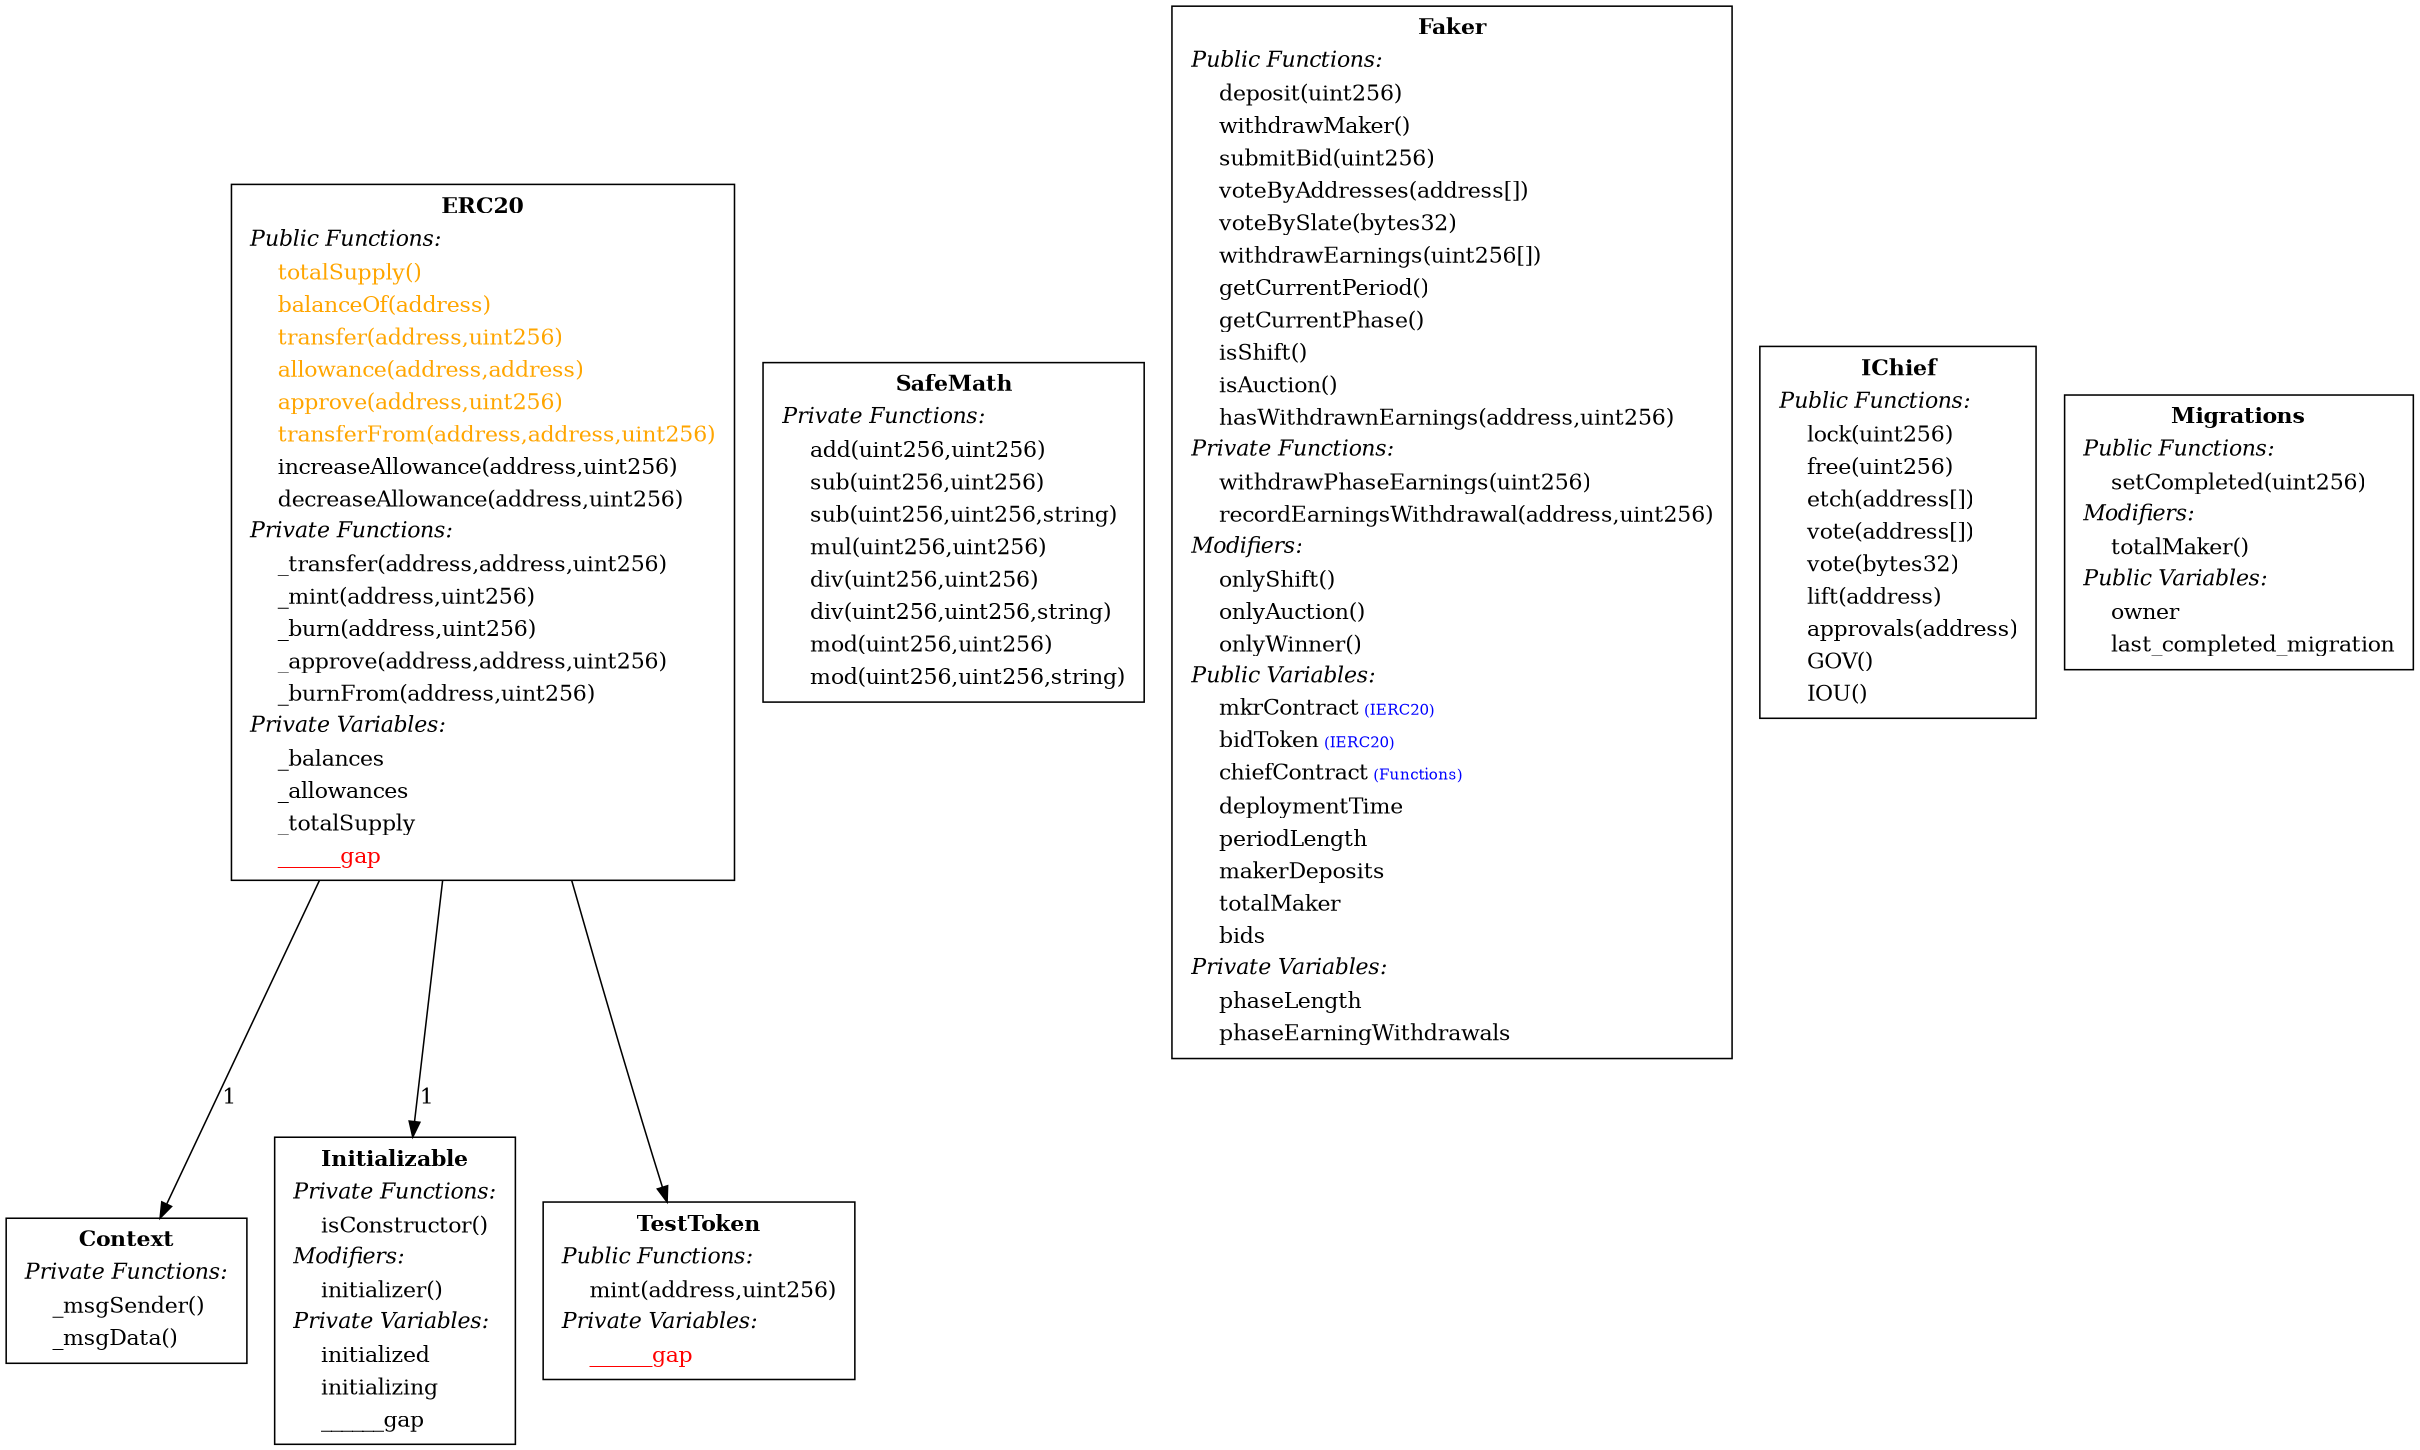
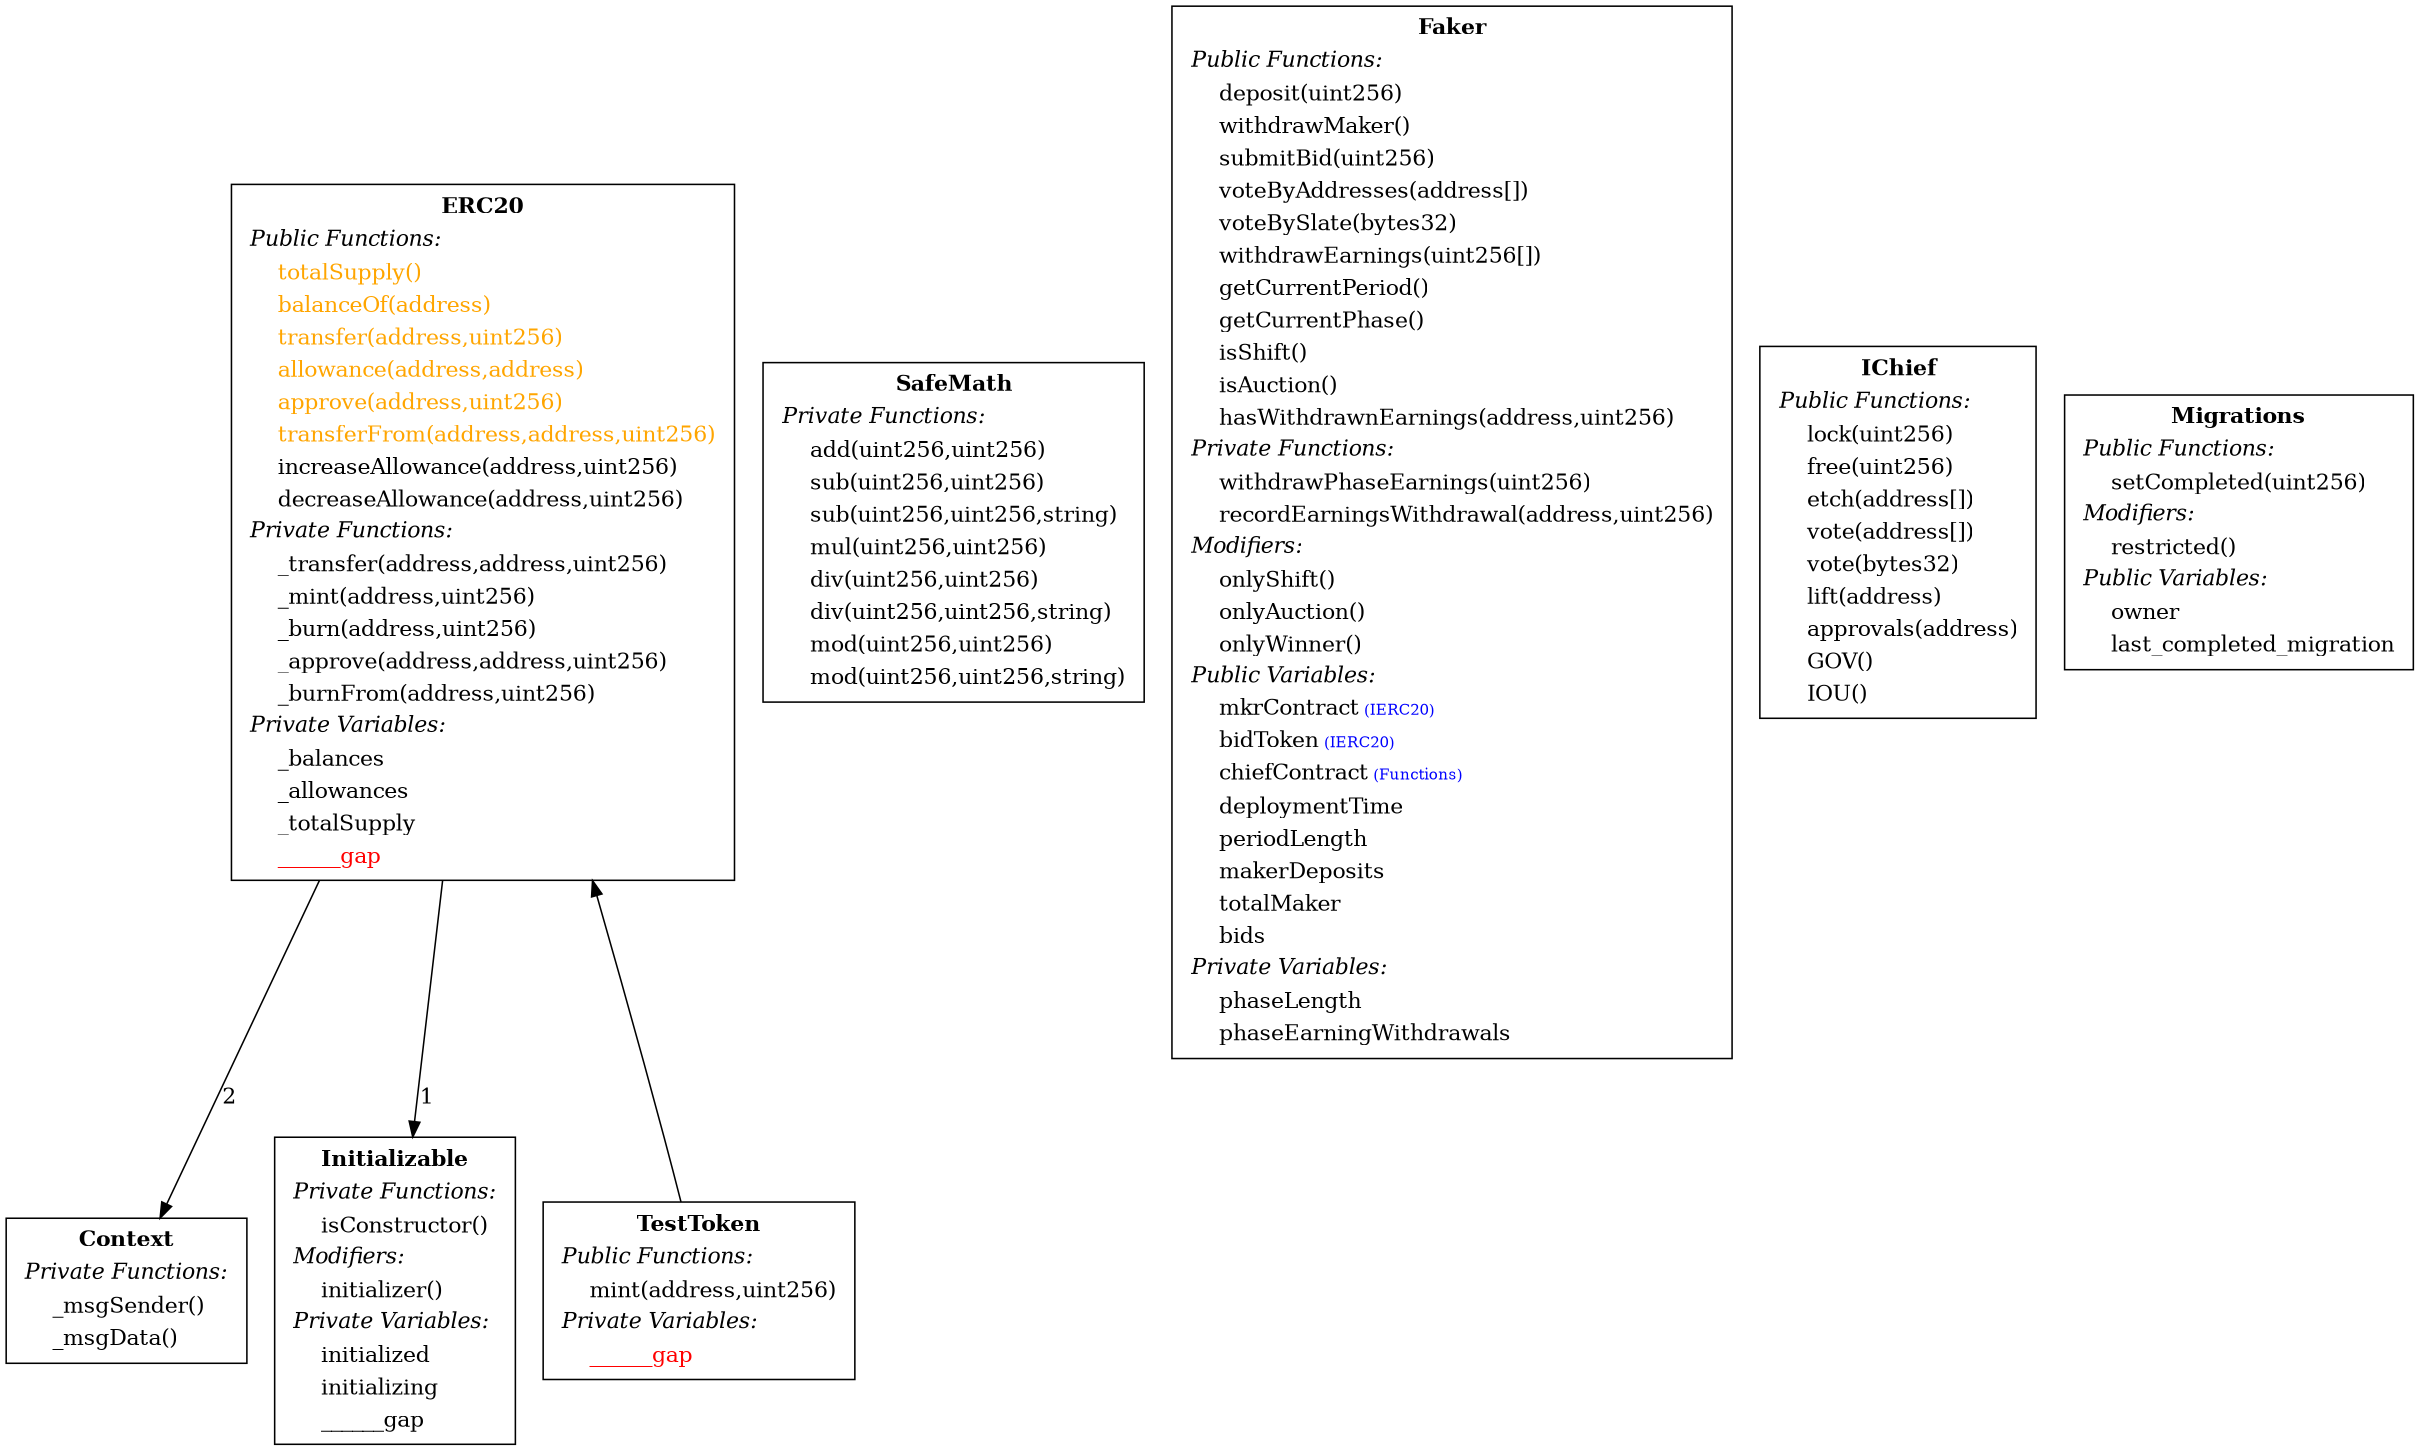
node "Migrations": text "totalMaker()" -> "restricted()"
edge "ERC20" -> "TestToken": reversed
edge "ERC20" -> "Context": label "1" -> "2"
